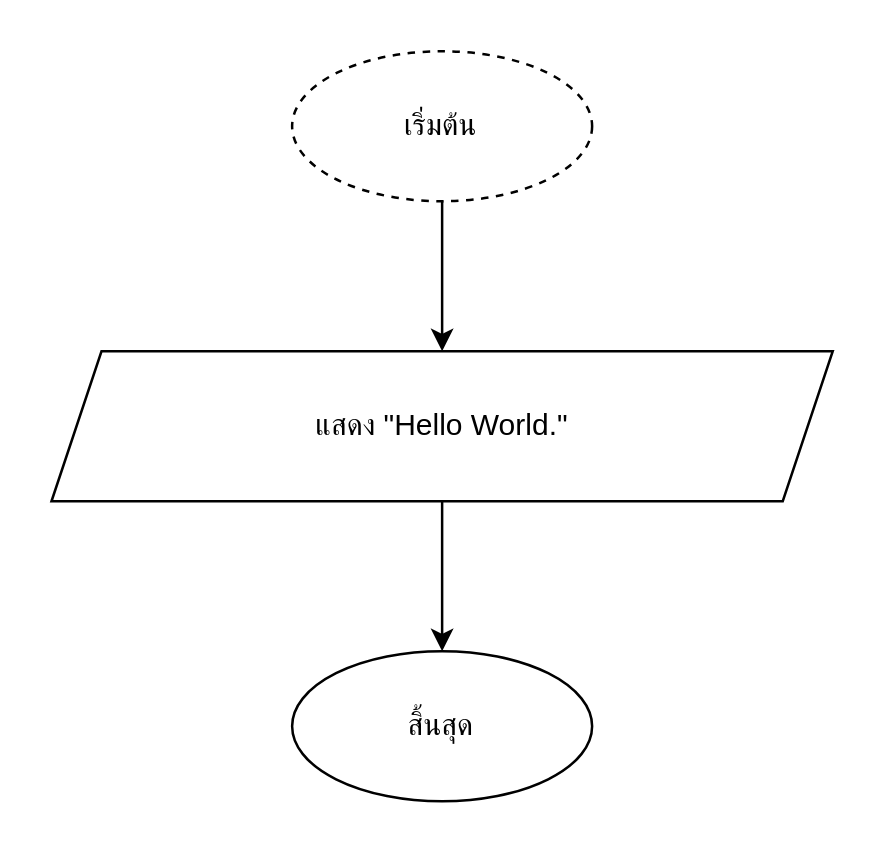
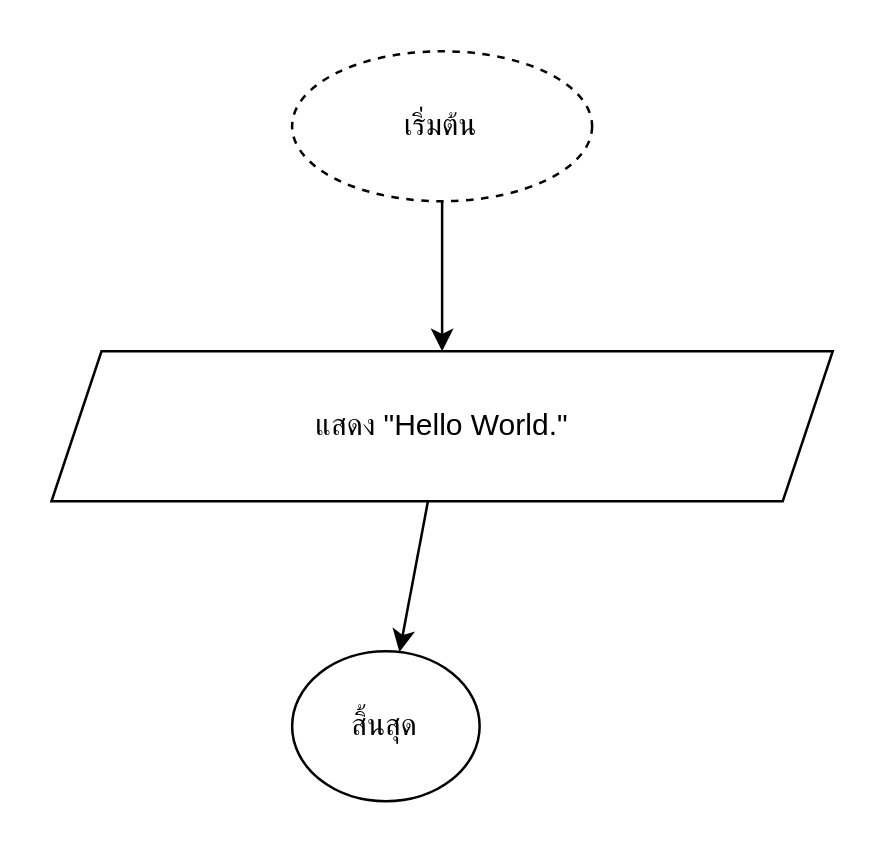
node "สิ้นสุด": size 300x150 -> 188x150
